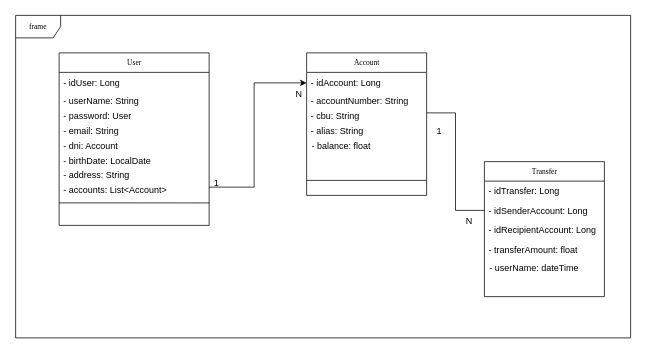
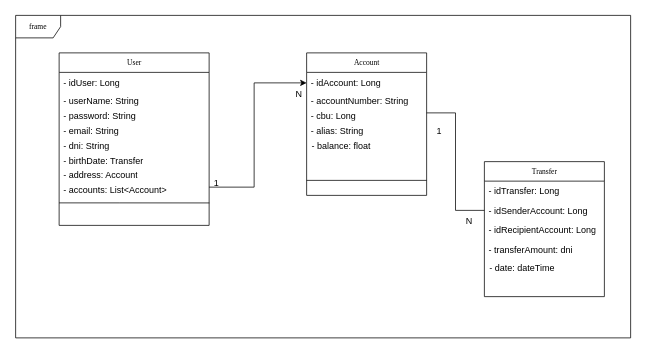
node "- password: User": label "- password: User" -> "- password: String"
node "- cbu: String": label "- cbu: String" -> "- cbu: Long"
node "- dni: Account": label "- dni: Account" -> "- dni: String"
node "- birthDate: LocalDate": label "- birthDate: LocalDate" -> "- birthDate: Transfer"
node "- address: String": label "- address: String" -> "- address: Account"
node "- transferAmount: float": label "- transferAmount: float" -> "- transferAmount: dni"
node "- userName: dateTime": label "- userName: dateTime" -> "- date: dateTime"
